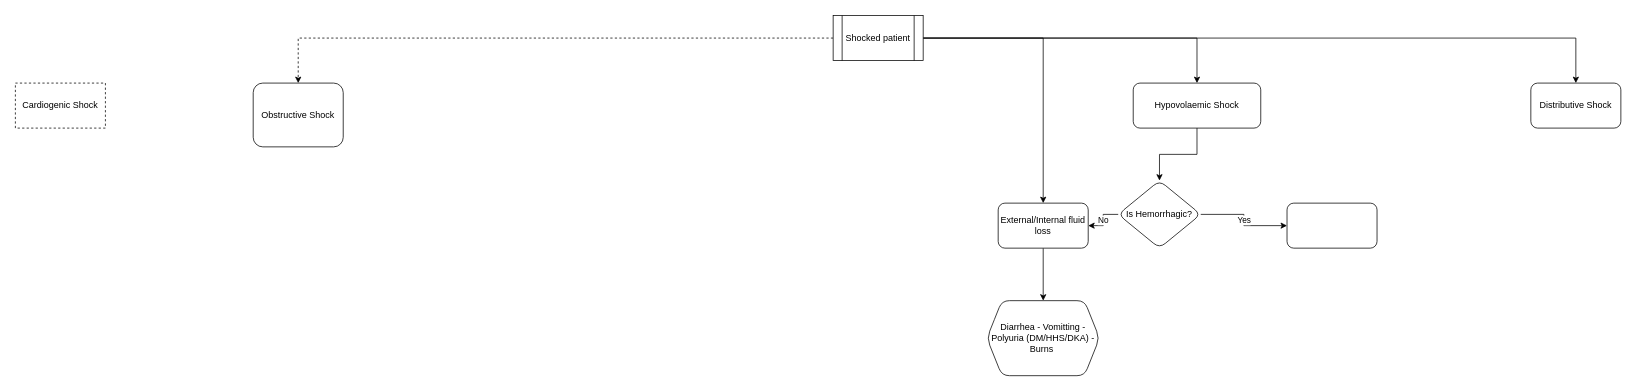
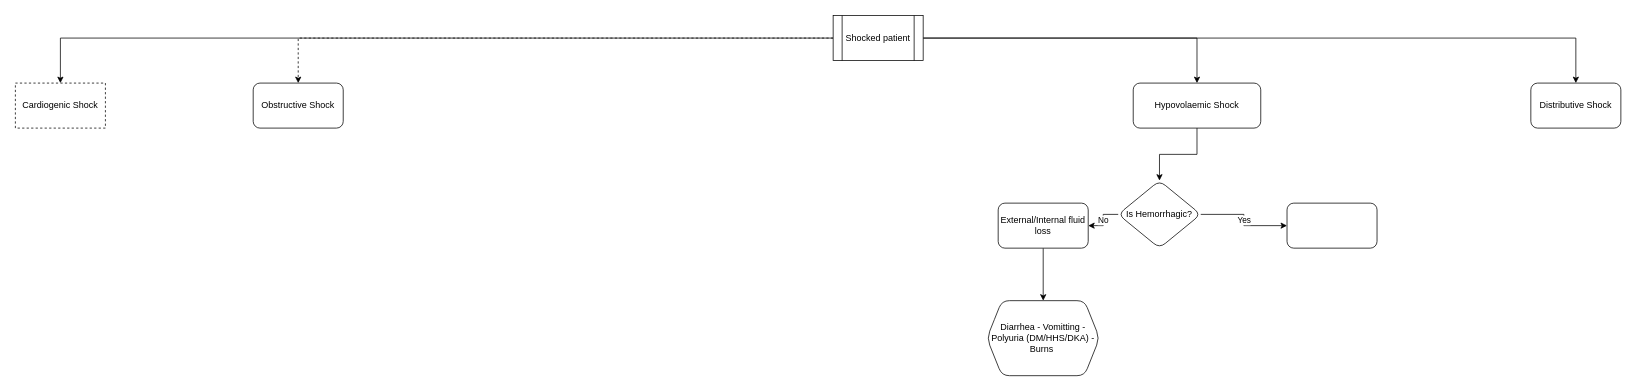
node "Obstructive Shock": size 90x64 -> 90x45
edge "Shocked patient" -> "External/Internal fluid loss": now "Shocked patient" -> "Cardiogenic Shock"
